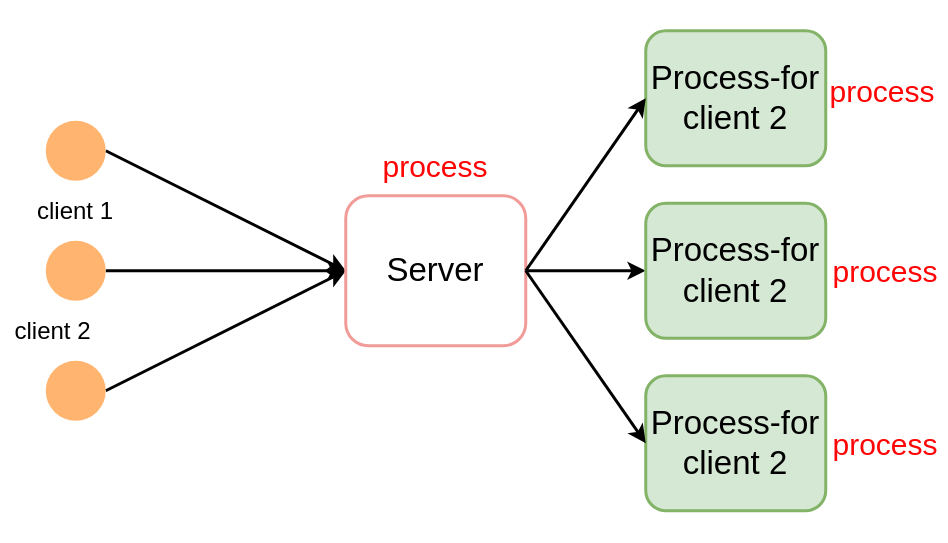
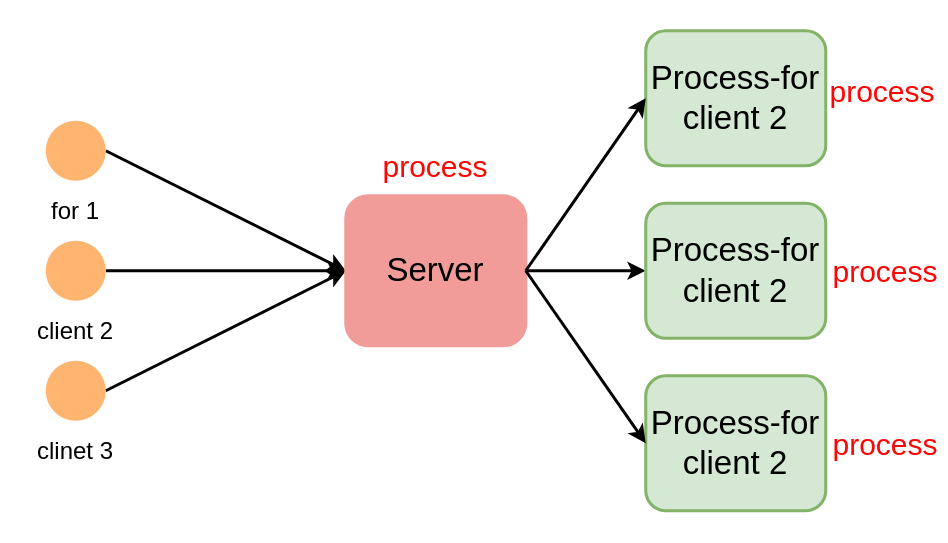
node "client 1": label "client 1" -> "for 1"
node "Server": fillcolor #ffffff -> #f19c99
node "client 2": moved (53, 331) -> (76, 331)
node "clinet 3": added
